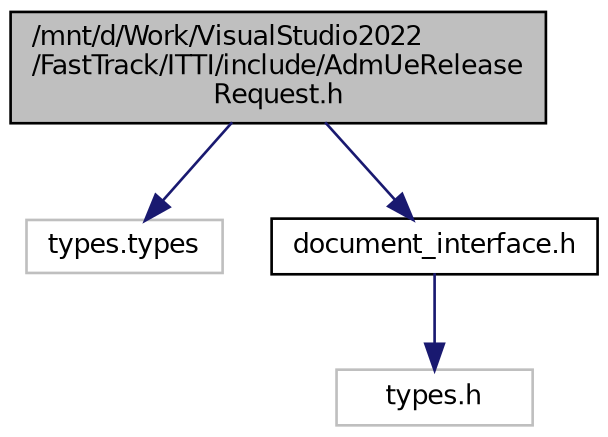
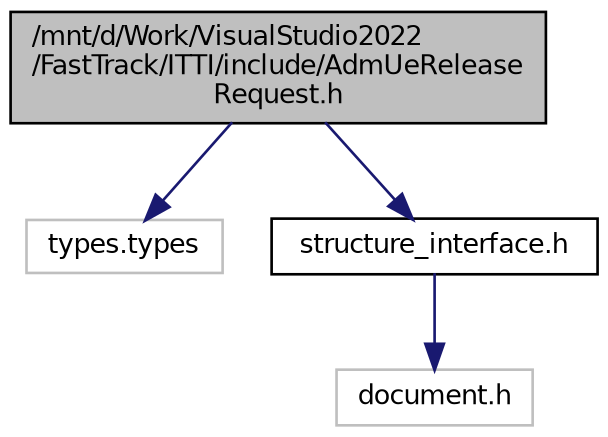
node "document_interface.h": label "document_interface.h" -> "structure_interface.h"
node "types.h": label "types.h" -> "document.h"
